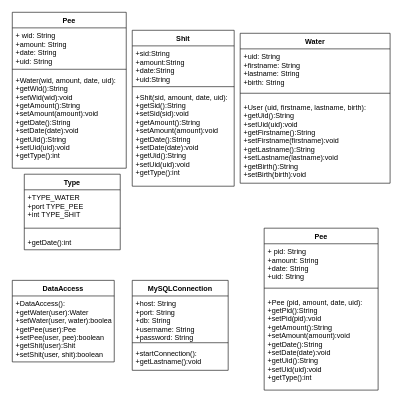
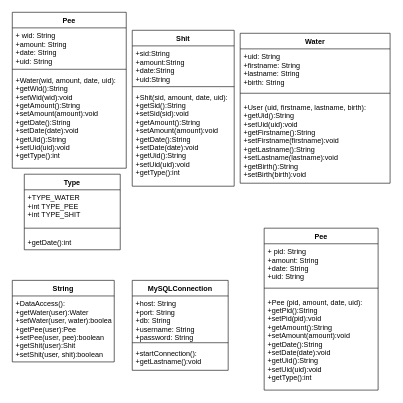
node "+TYPE_WATER +port TYPE_PEE +int TYPE_SHIT": label "+TYPE_WATER +port TYPE_PEE +int TYPE_SHIT" -> "+TYPE_WATER +int TYPE_PEE +int TYPE_SHIT"
node "DataAccess": label "DataAccess" -> "String"
